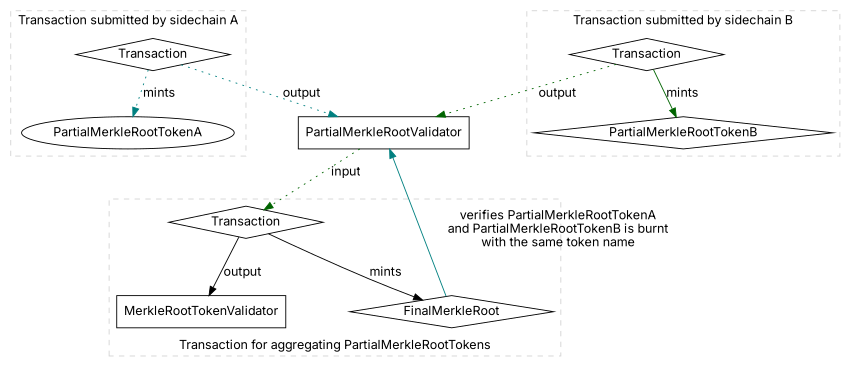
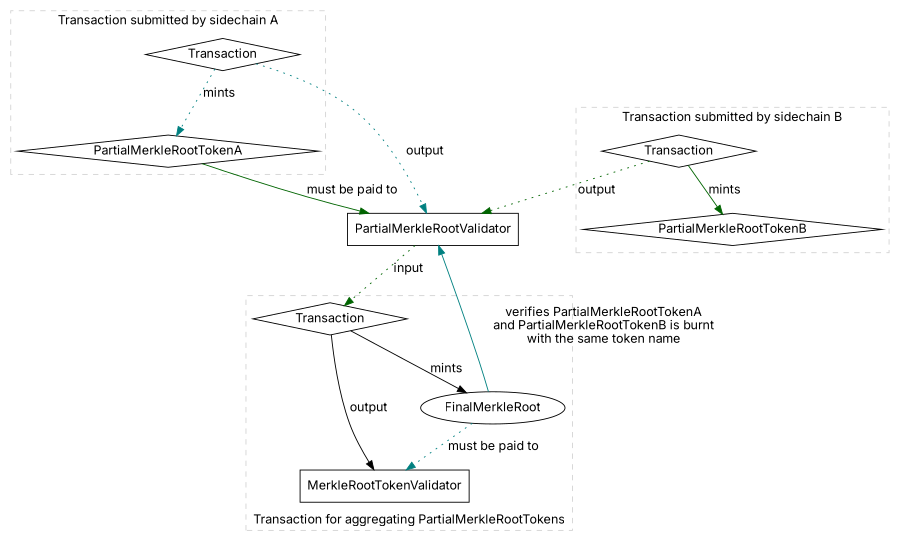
node "PartialMerkleRootTokenA": shape ellipse -> diamond
edge "PartialMerkleRootTokenA" -> "PartialMerkleRootValidator": added, label "must be paid to"
node "FinalMerkleRoot": shape diamond -> ellipse
edge "FinalMerkleRoot" -> "MerkleRootTokenValidator": added, label "must be paid to"
